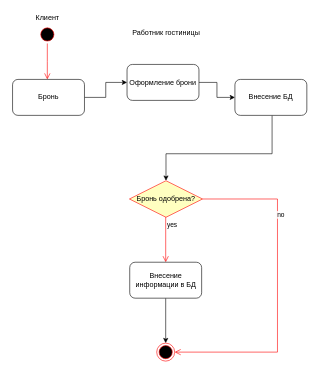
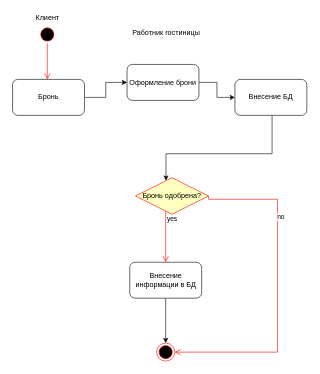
node "Бронь одобрена?": moved (166, 199) -> (172, 196)
